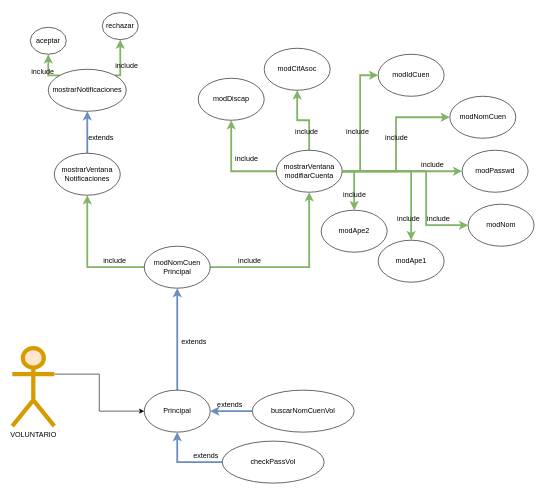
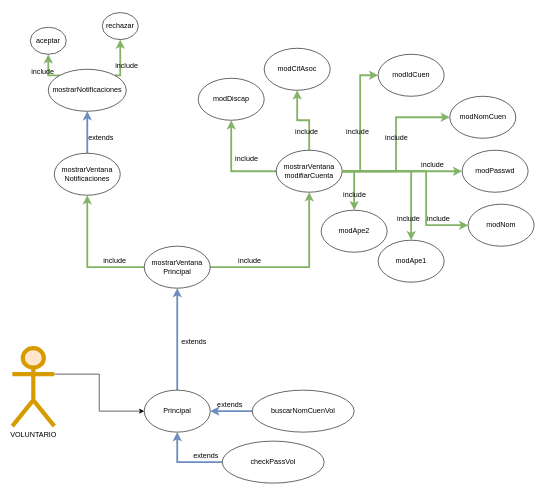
node "modNomCuen Principal": label "modNomCuen Principal" -> "mostrarVentana Principal"
